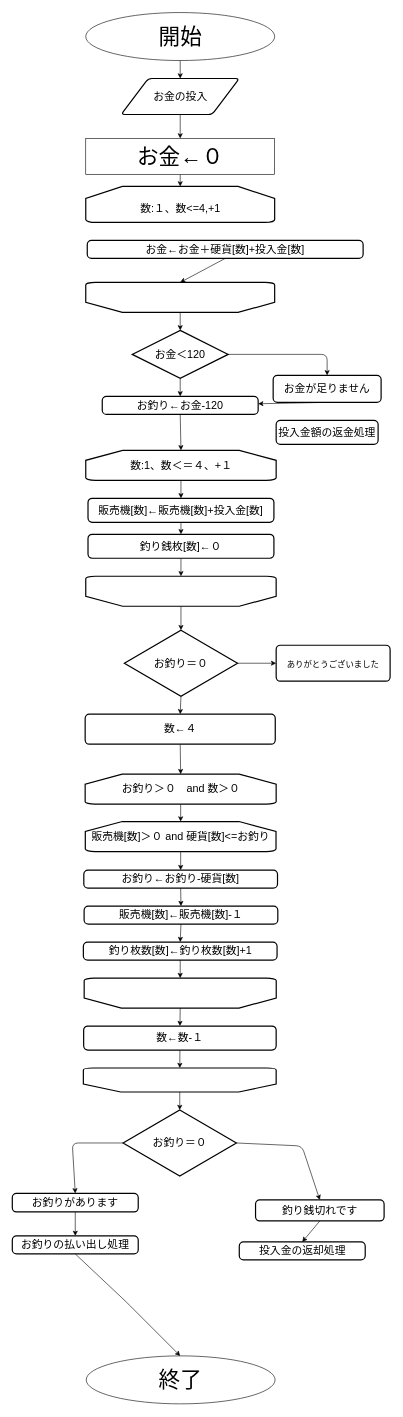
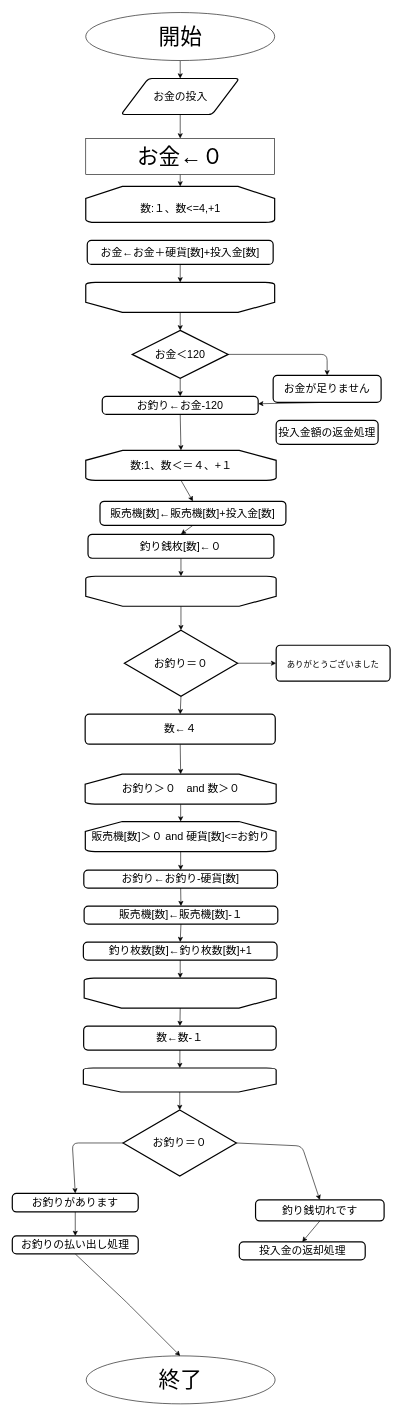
node "お金←お金＋硬貨[数]+投入金[数]": size 276x18 -> 186x24
node "販売機[数]←販売機[数]+投入金[数]": moved (181, 510) -> (193, 513)
